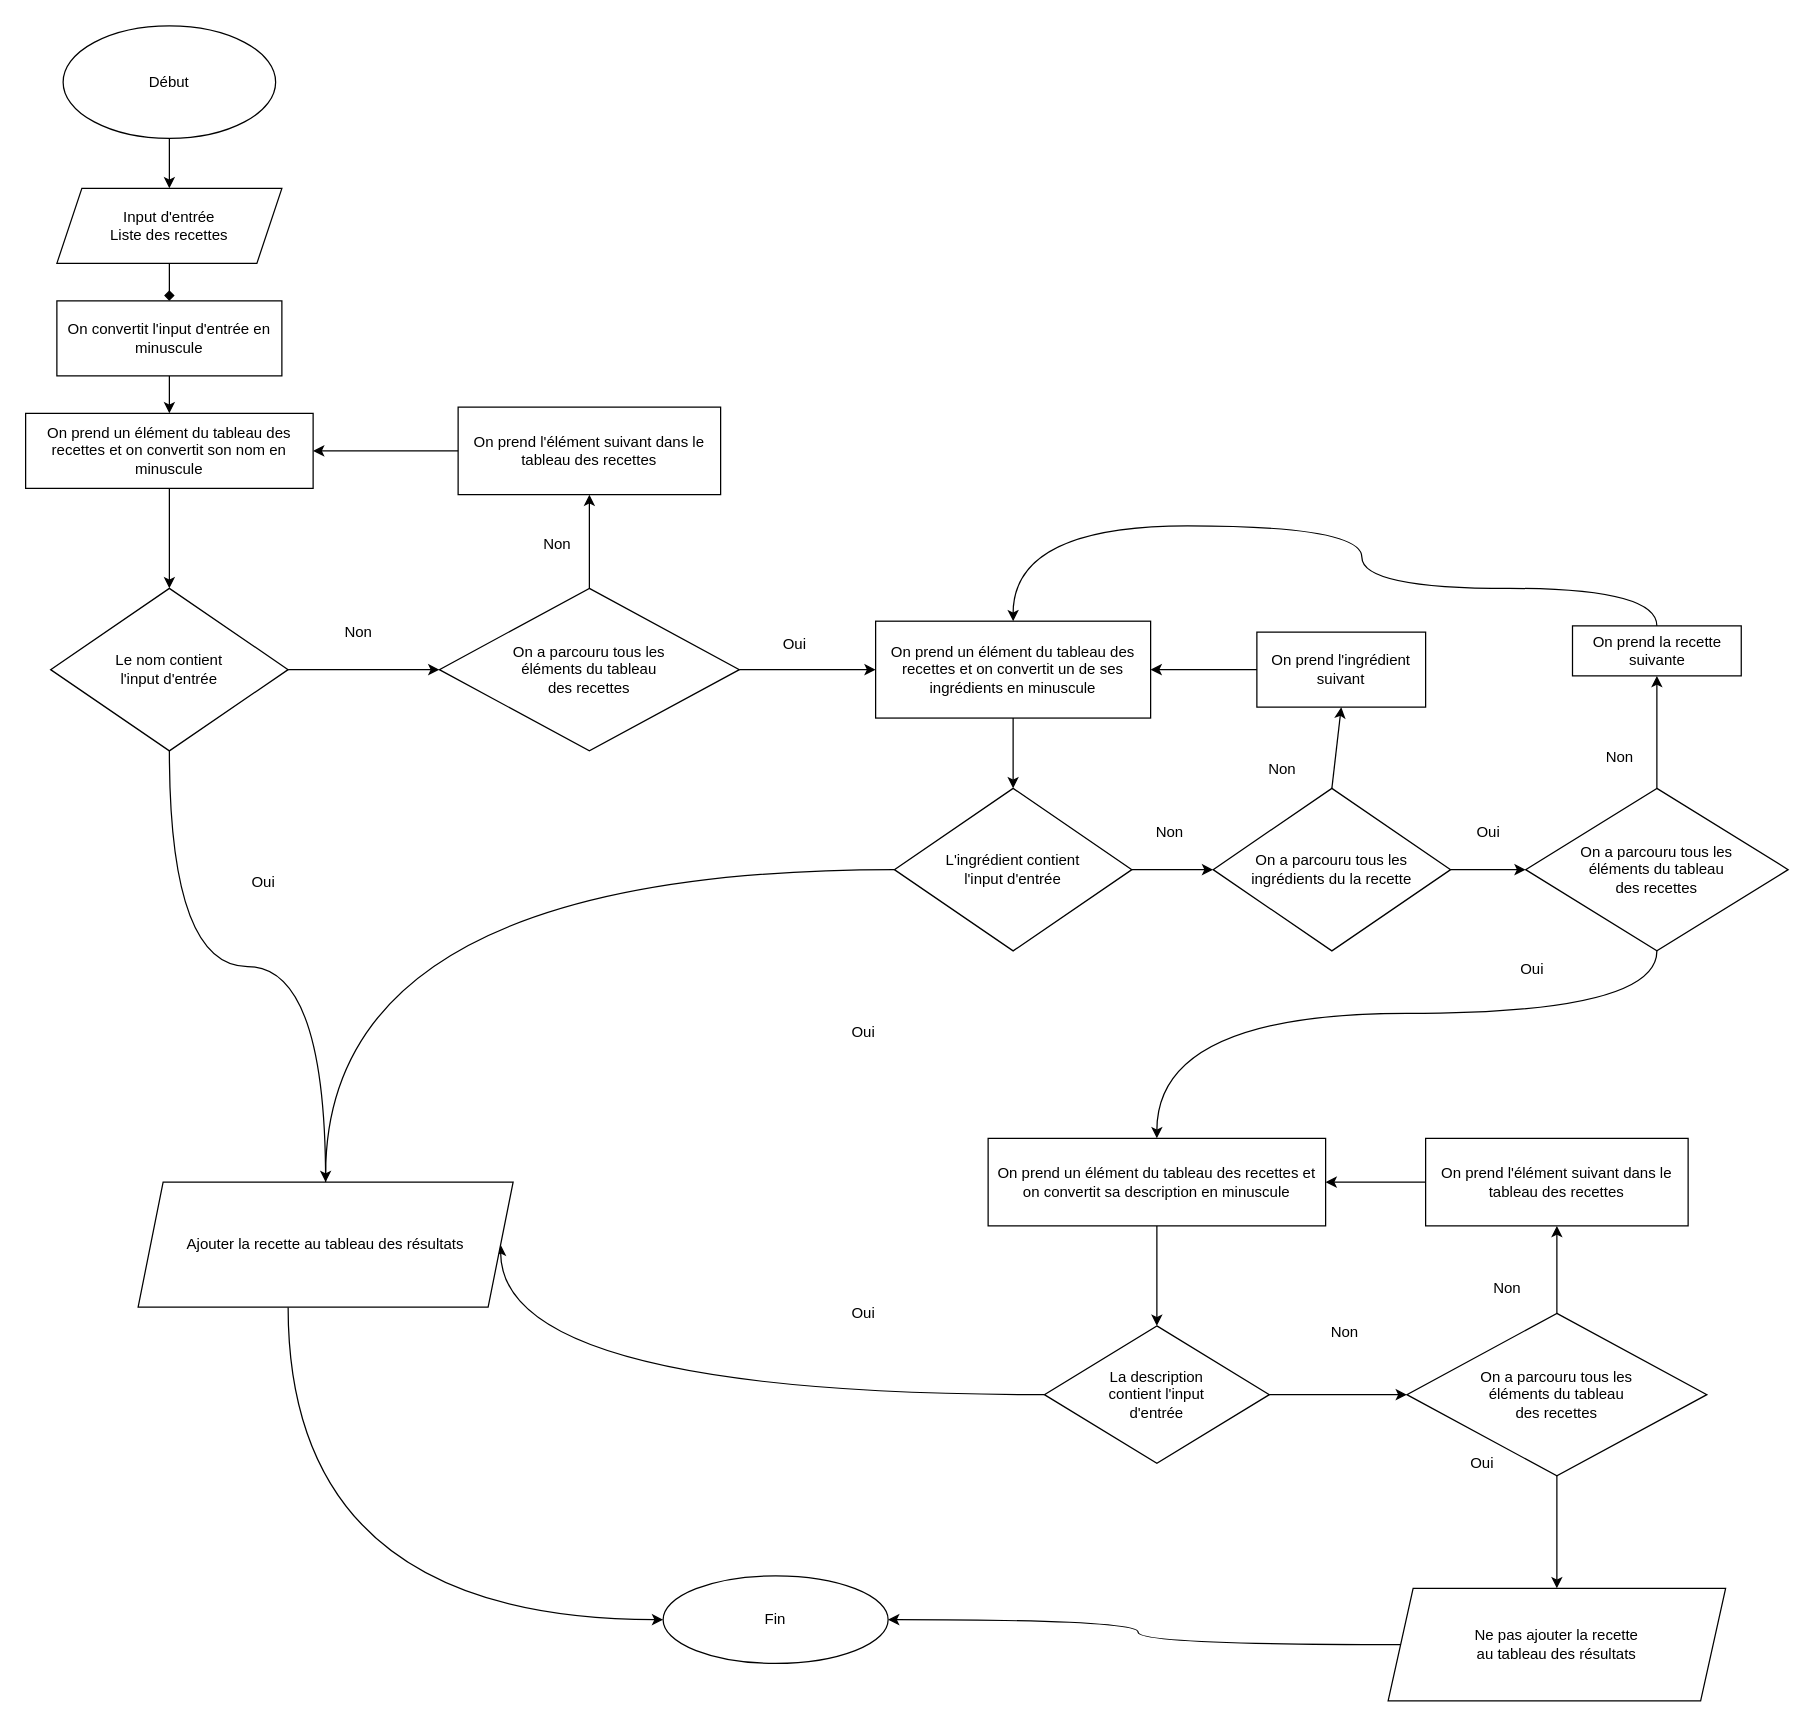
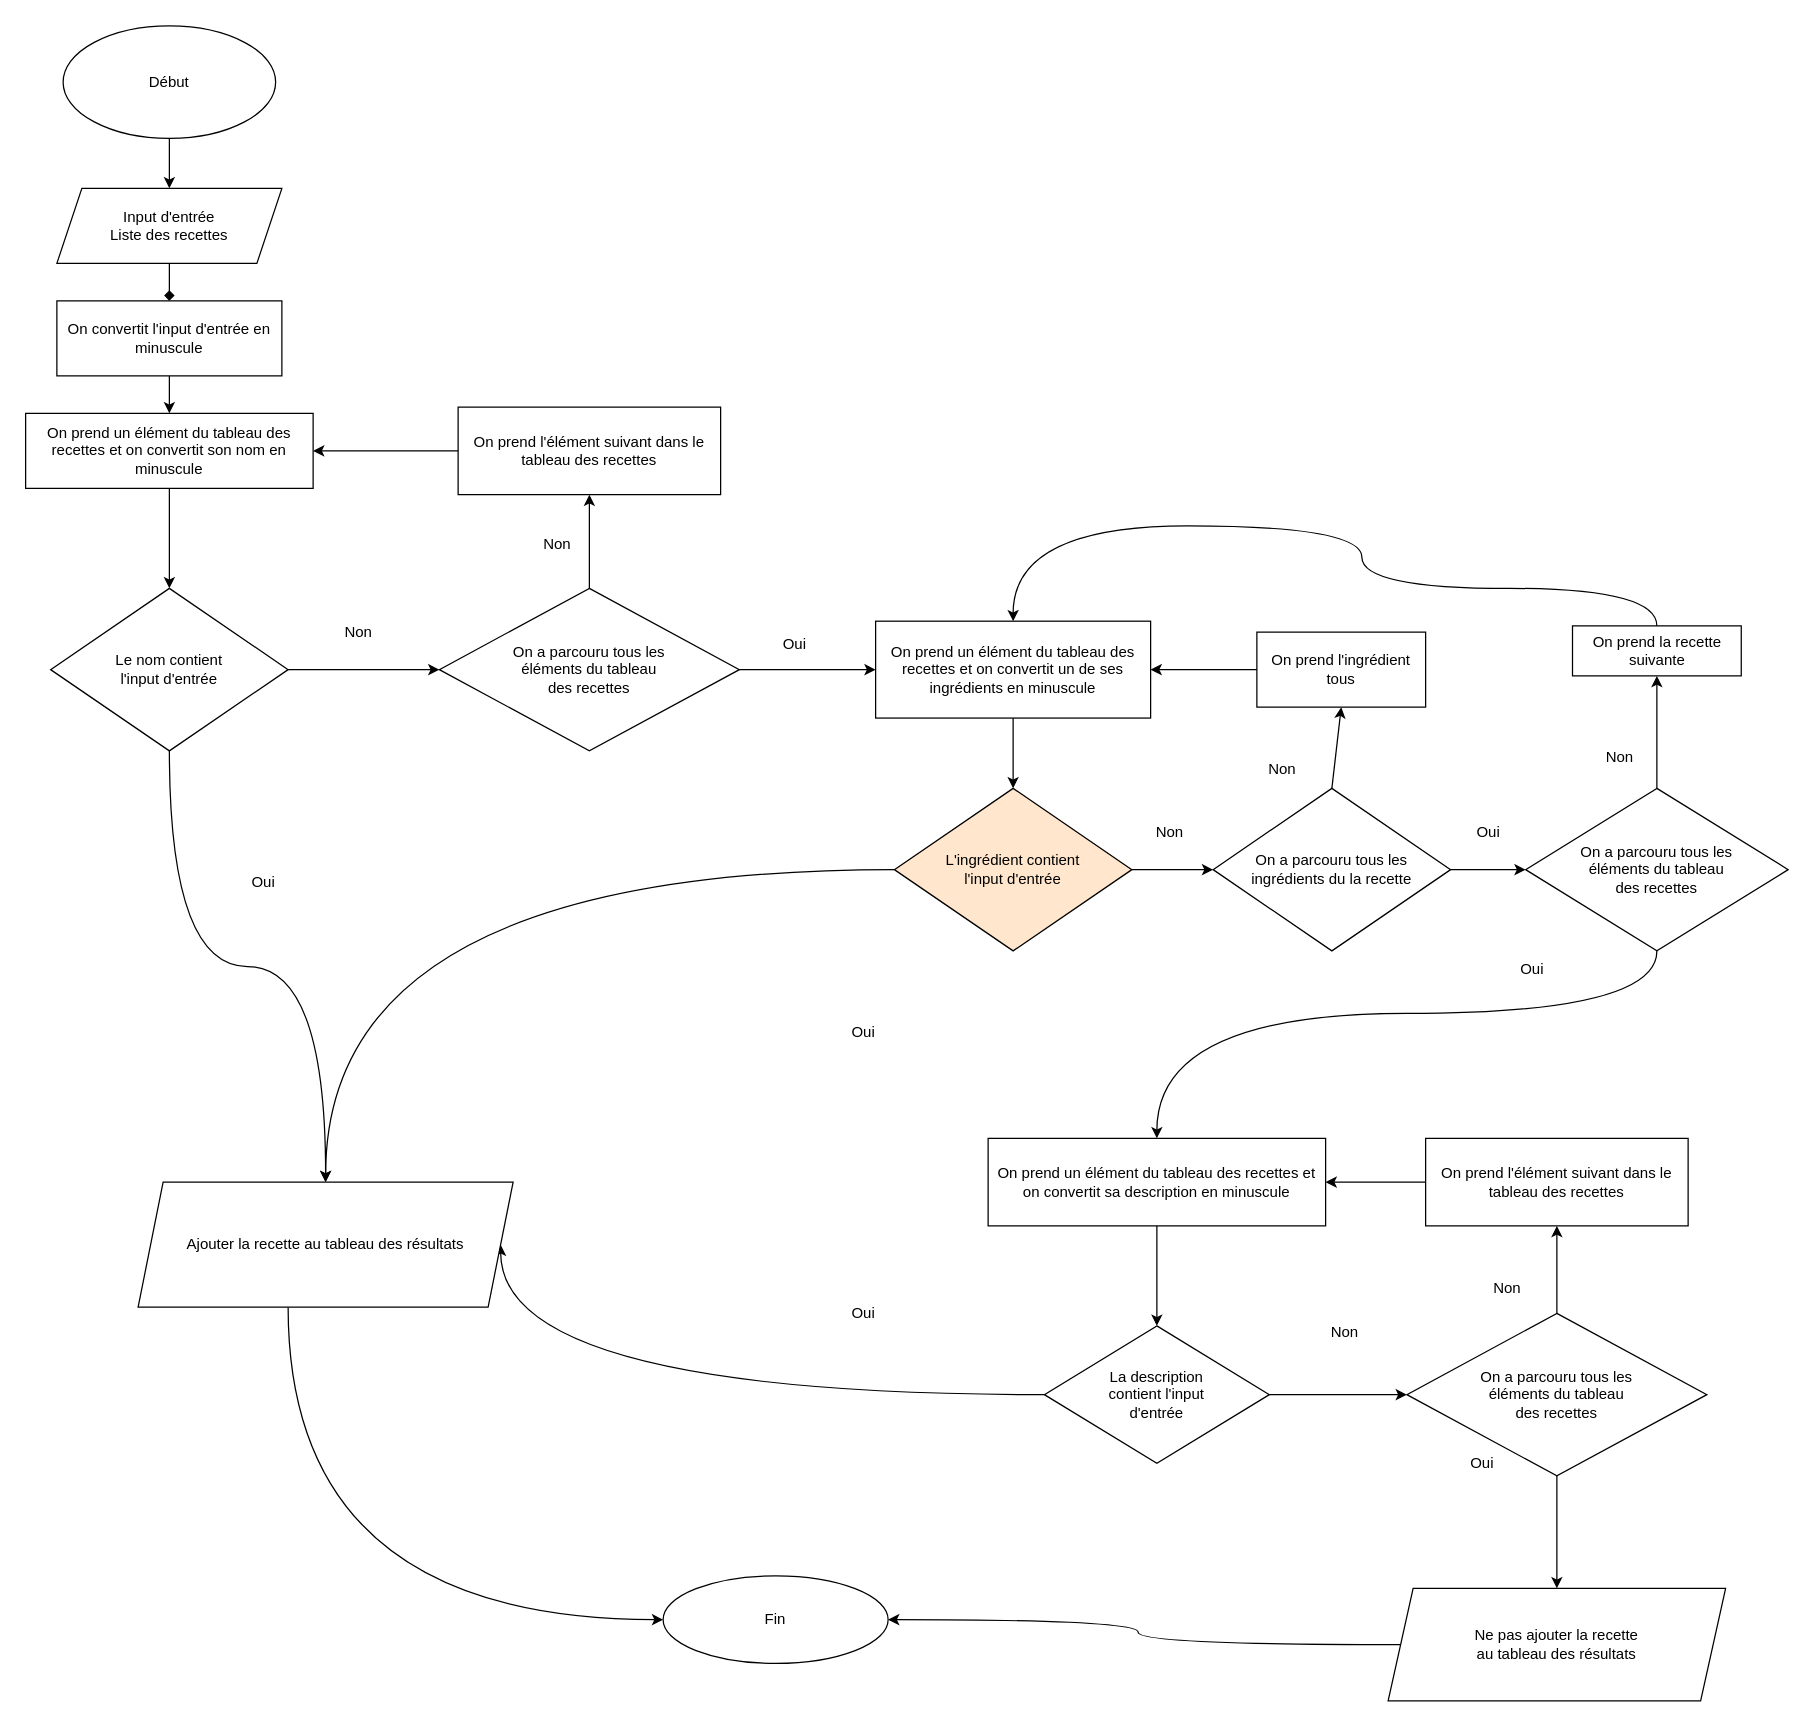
node "On prend l'ingrédient suivant": label "On prend l'ingrédient suivant" -> "On prend l'ingrédient tous"
node "L'ingrédient contient l'input d'entrée": fillcolor #ffffff -> #ffe6cc
edge "Le nom contient l'input d'entrée" -- "Ajouter la recette au tableau des résultats": arrowhead none -> classic
